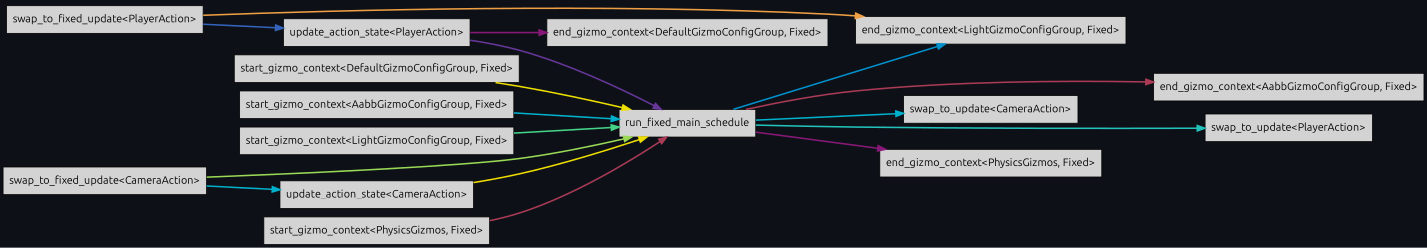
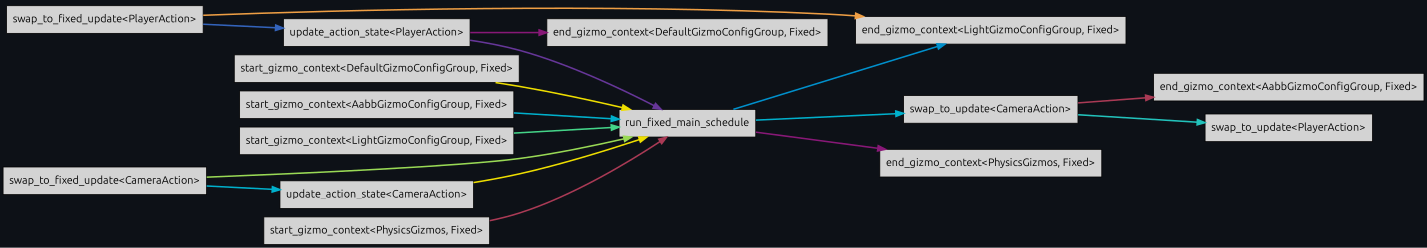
edge "run_fixed_main_schedule" -> "end_gizmo_context<AabbGizmoConfigGroup, Fixed>": now "swap_to_update<CameraAction>" -> "end_gizmo_context<AabbGizmoConfigGroup, Fixed>"
edge "run_fixed_main_schedule" -> "swap_to_update<PlayerAction>": now "swap_to_update<CameraAction>" -> "swap_to_update<PlayerAction>"
